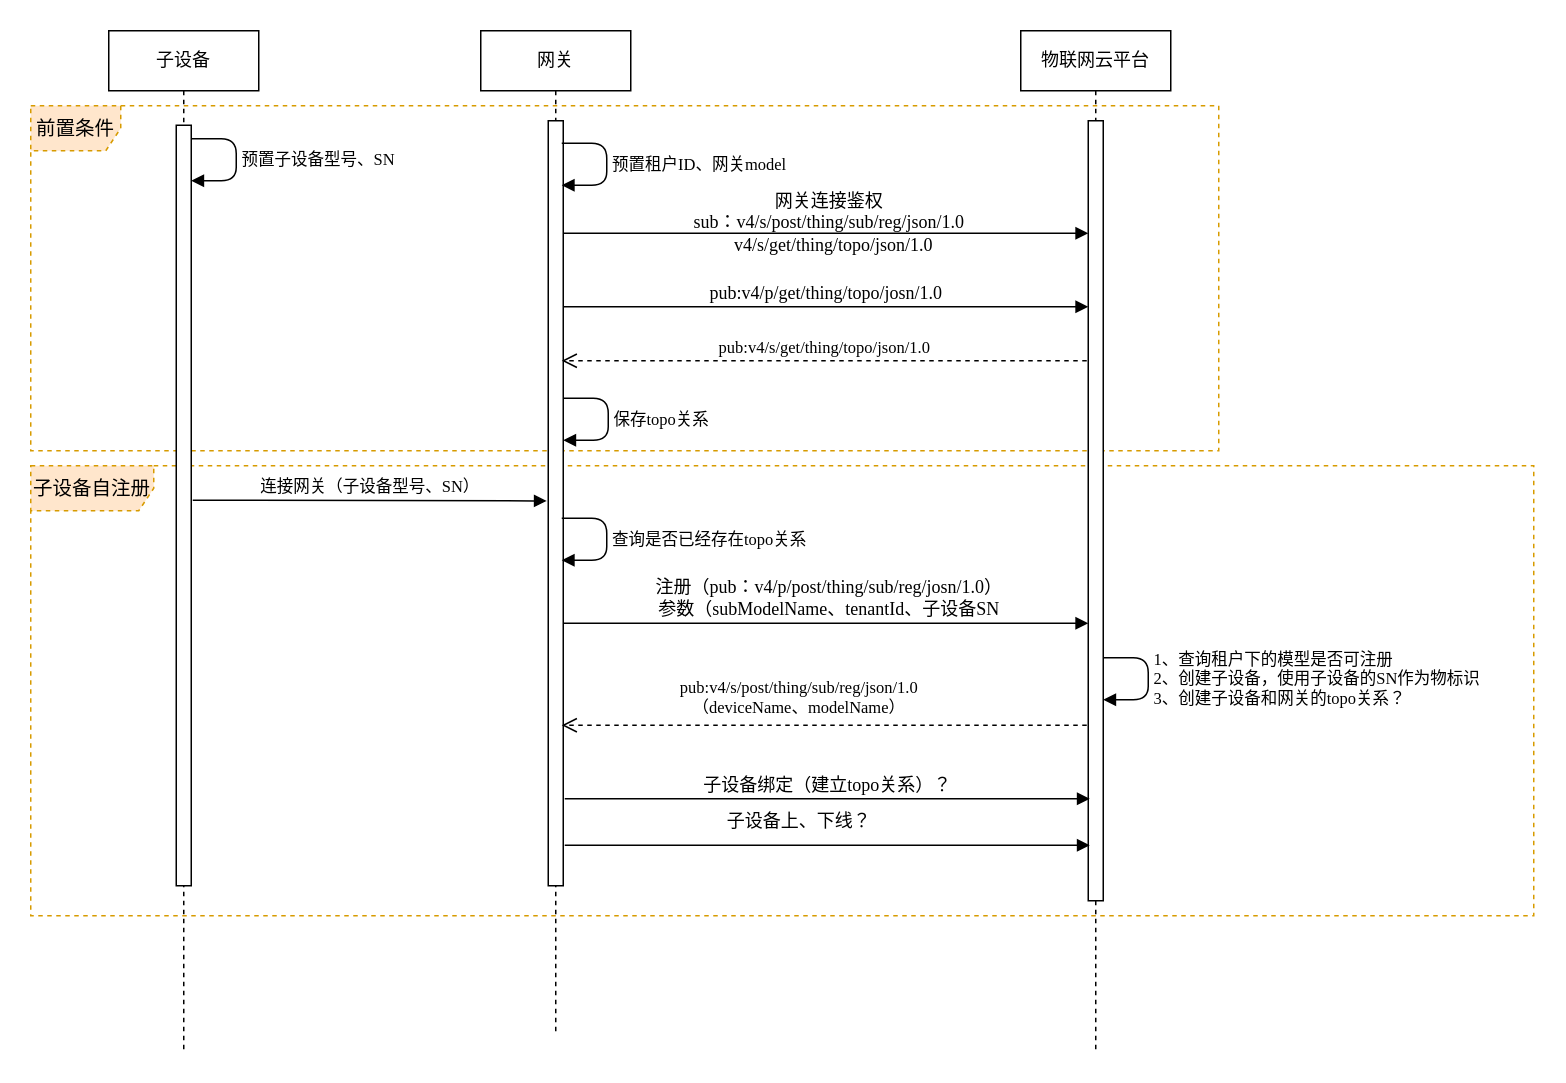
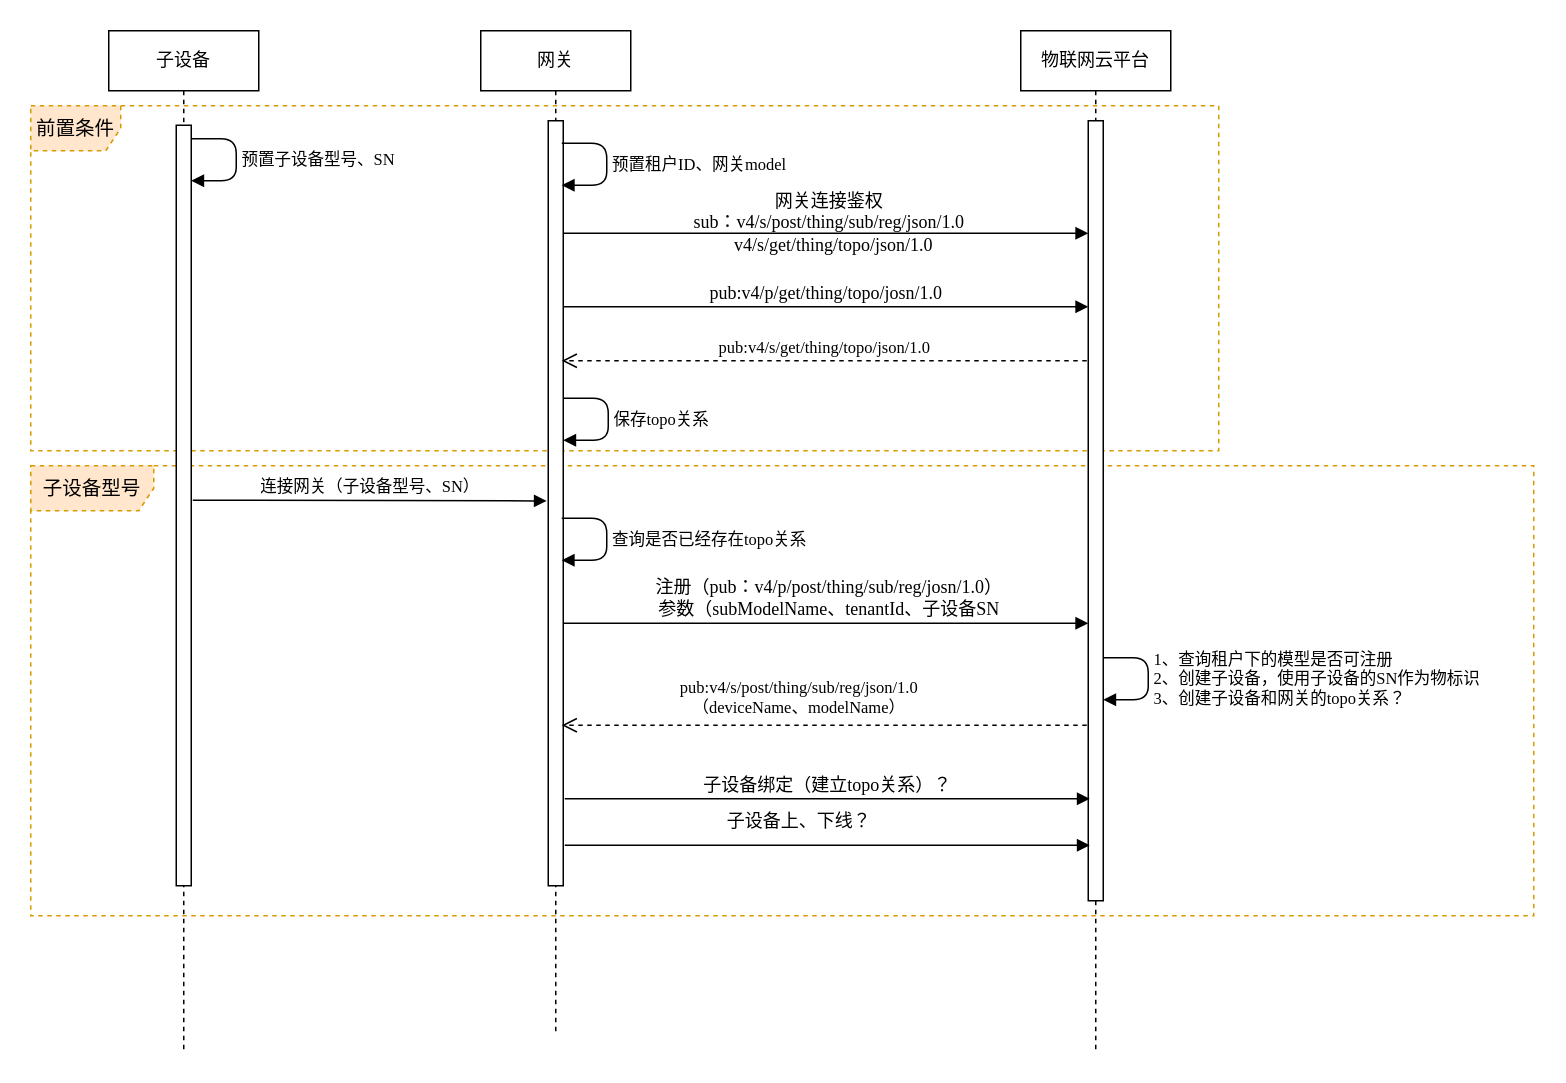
node "子设备自注册": label "子设备自注册" -> "子设备型号"
